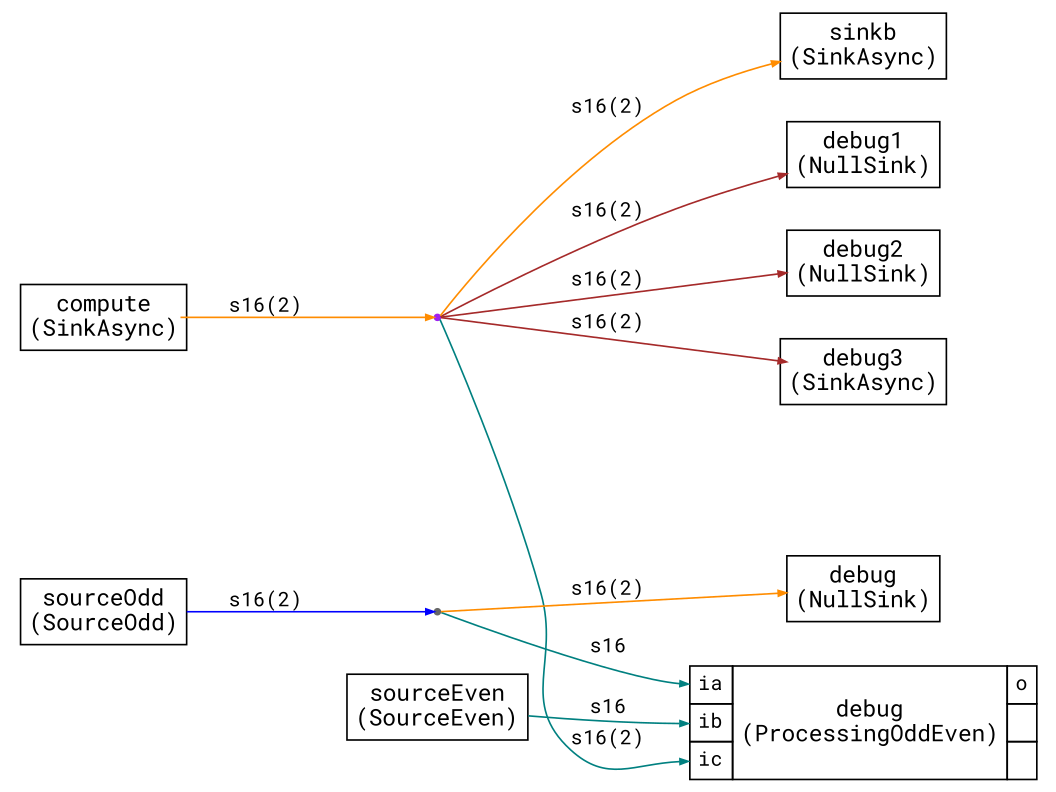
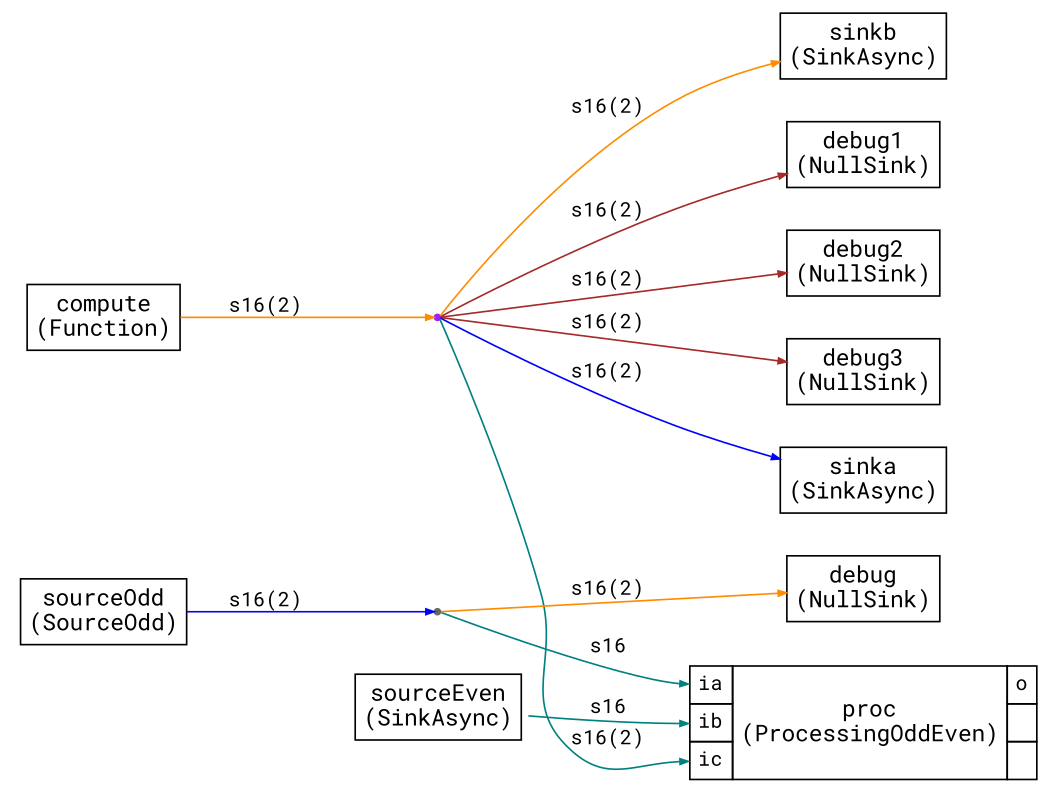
node "compute": text "(SinkAsync)" -> "(Function)"
node "debug3": text "(SinkAsync)" -> "(NullSink)"
node "sinka": added
node "ia": text "debug" -> "proc"
node "sourceEven": text "(SourceEven)" -> "(SinkAsync)"
